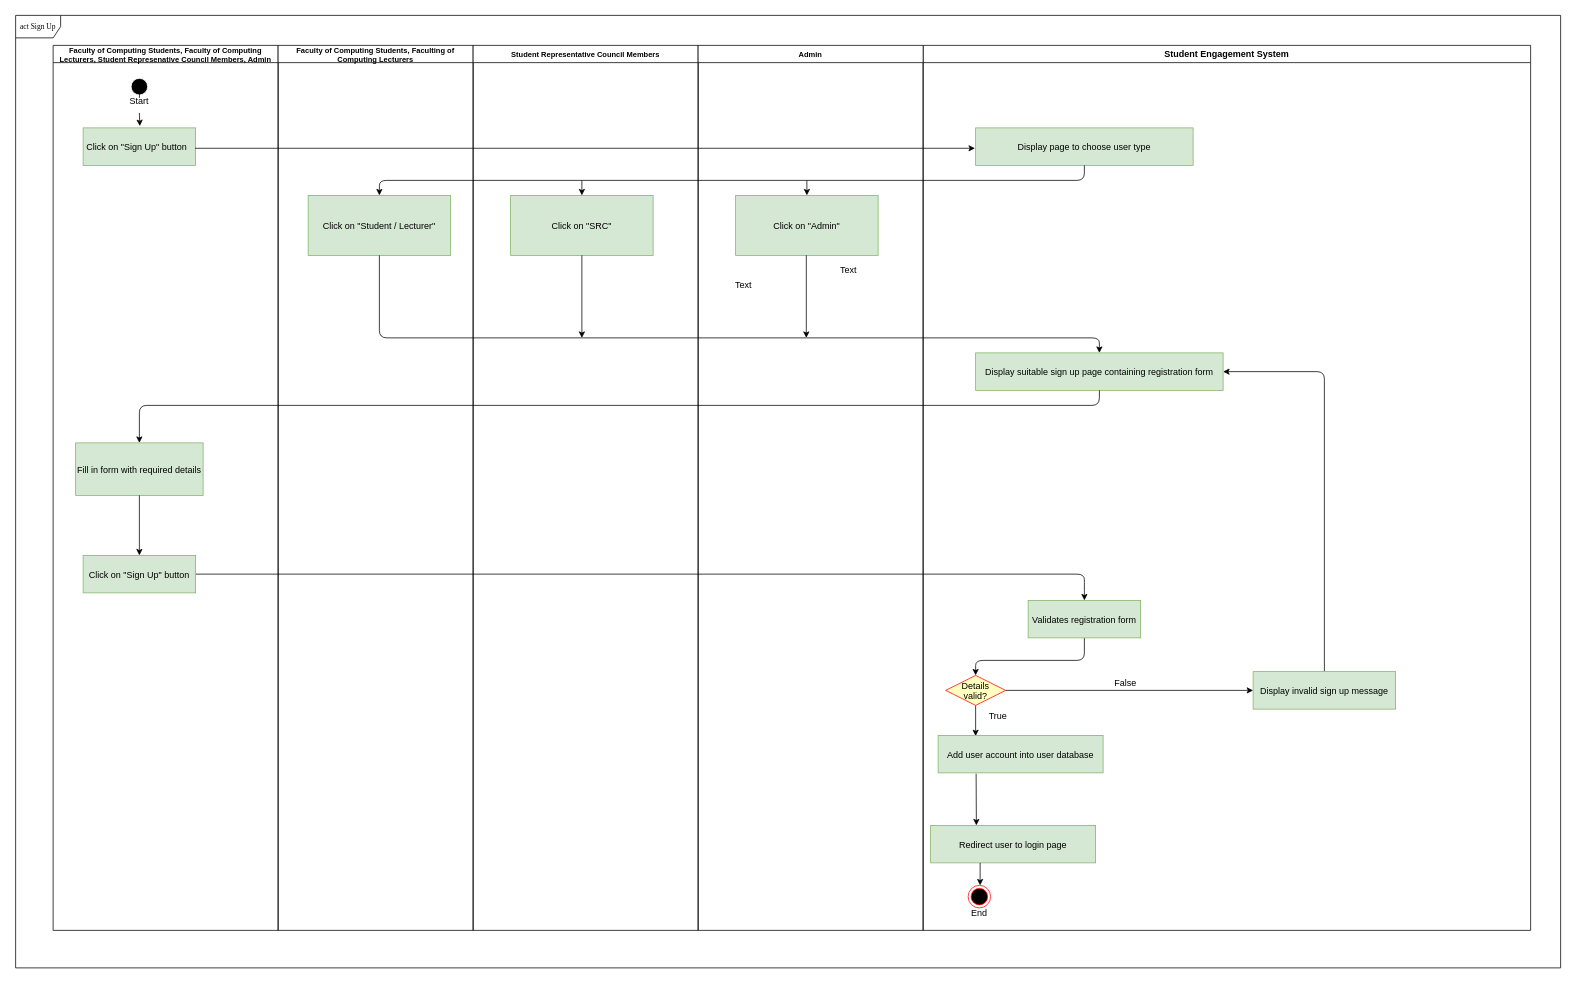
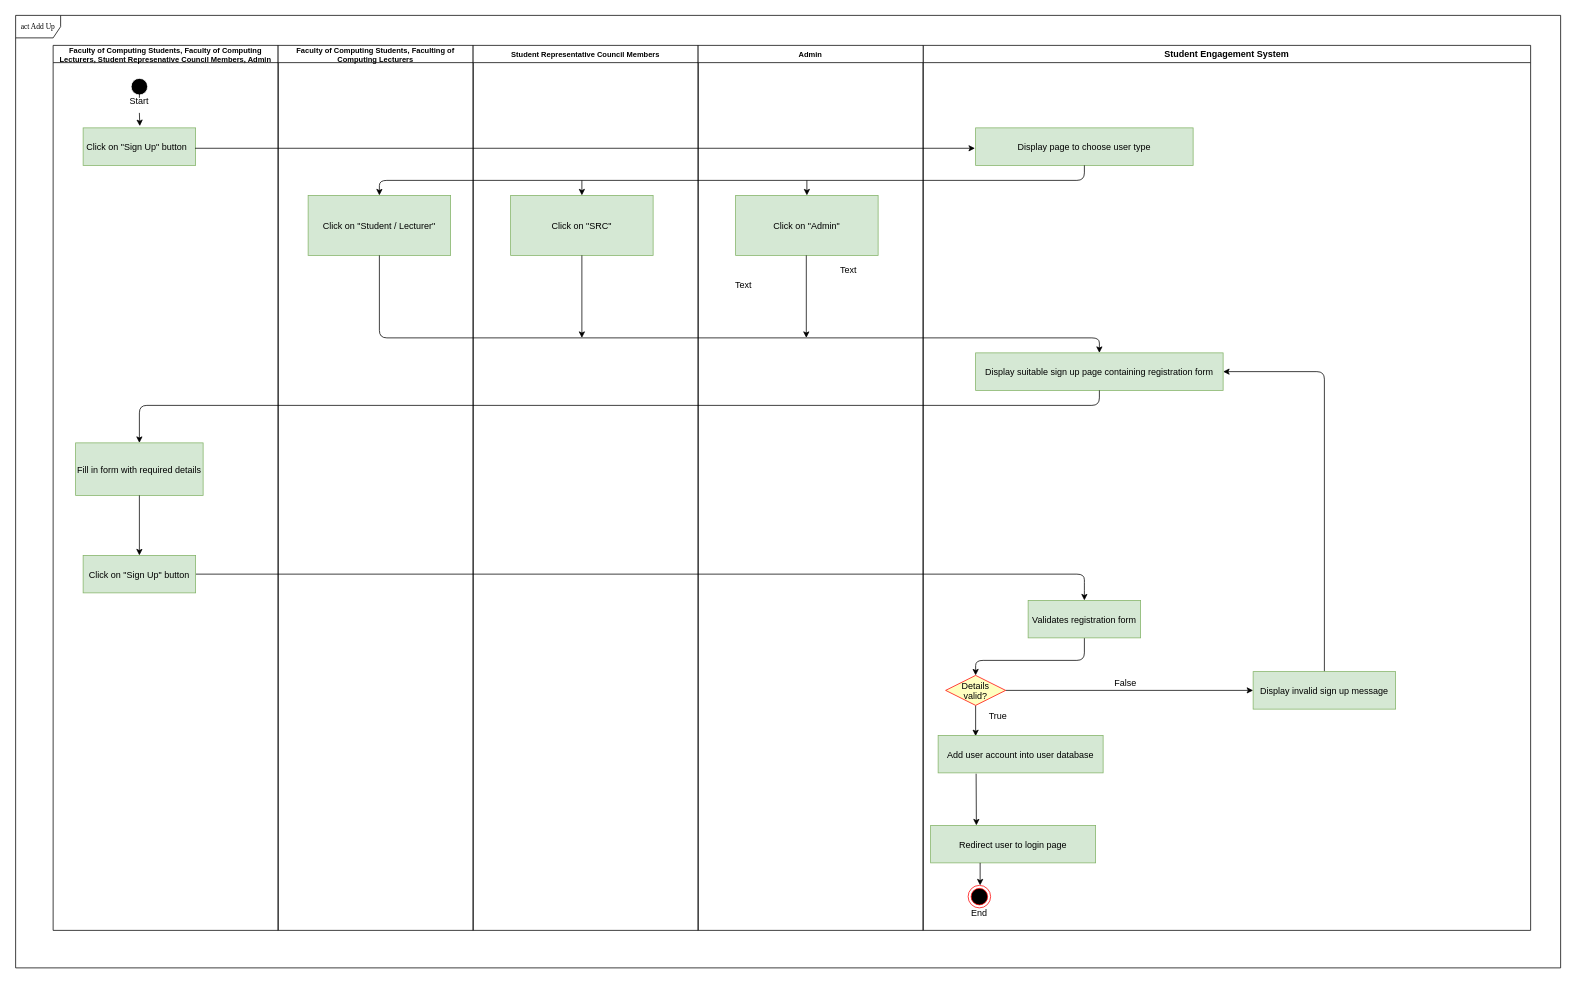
node "act Sign Up": label "act Sign Up" -> "act Add Up"
